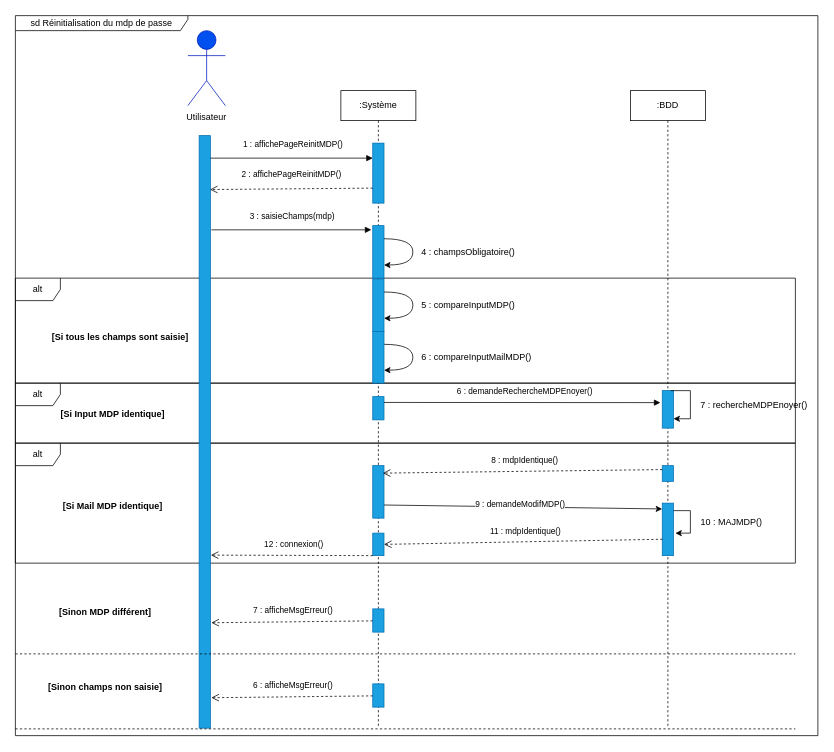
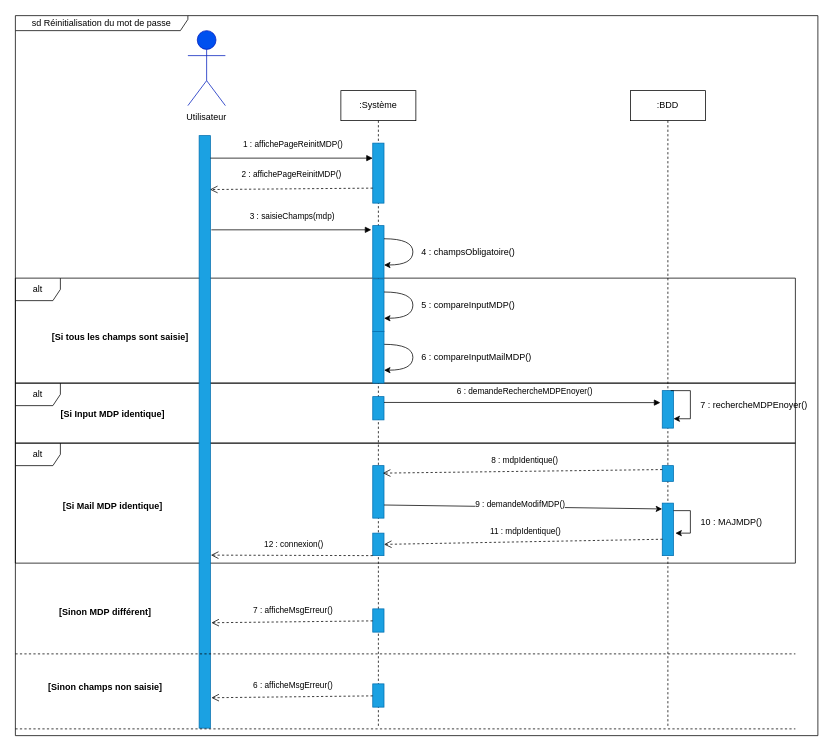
node "sd Réinitialisation du mdp de passe": label "sd Réinitialisation du mdp de passe" -> "sd Réinitialisation du mot de passe"
